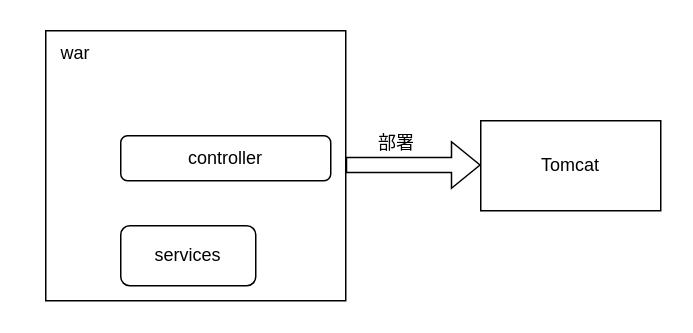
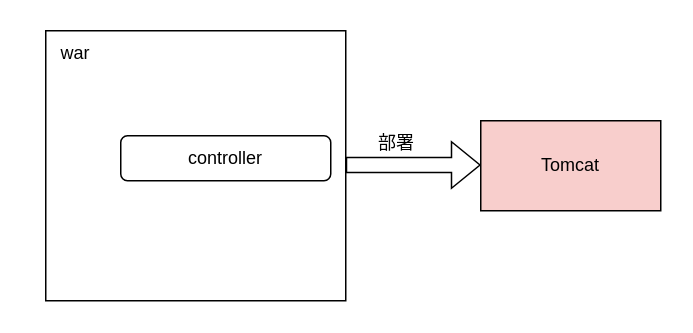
node "Tomcat": fillcolor #ffffff -> #f8cecc
node "services": removed
